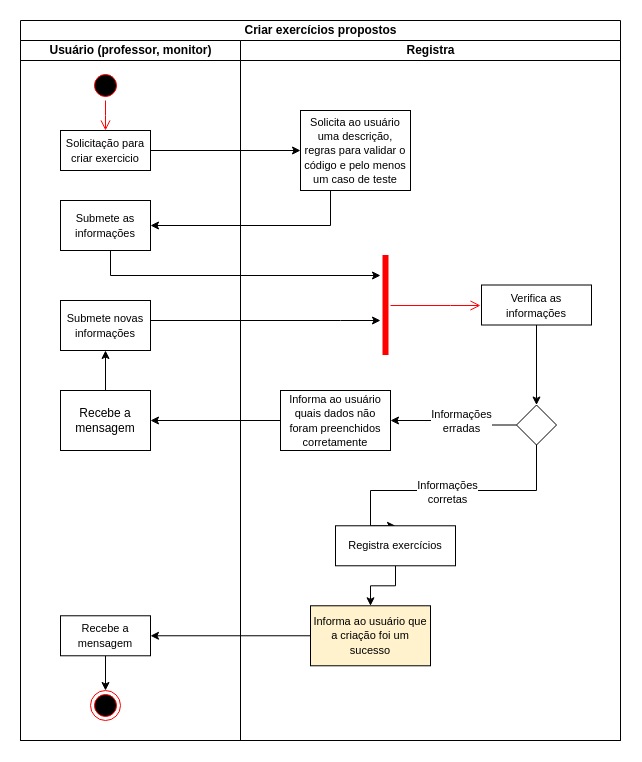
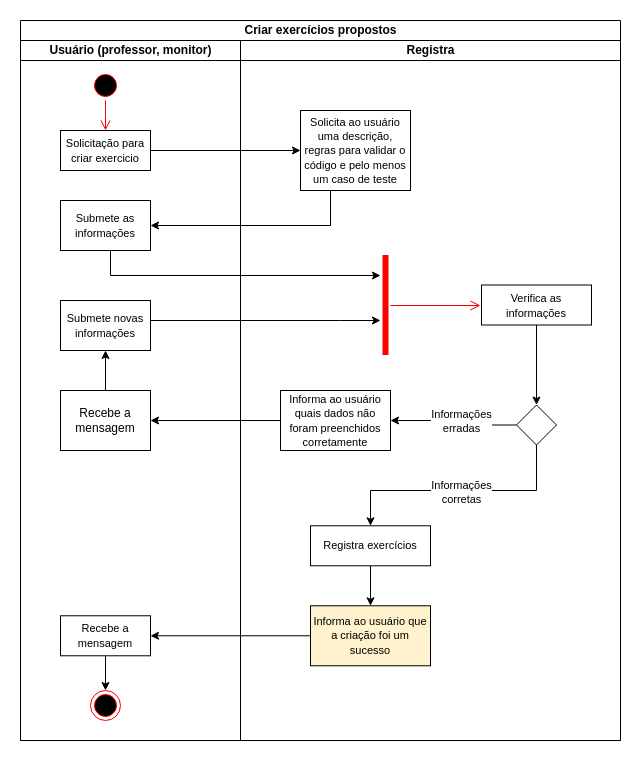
node "Registra exercícios": moved (396, 546) -> (371, 546)
